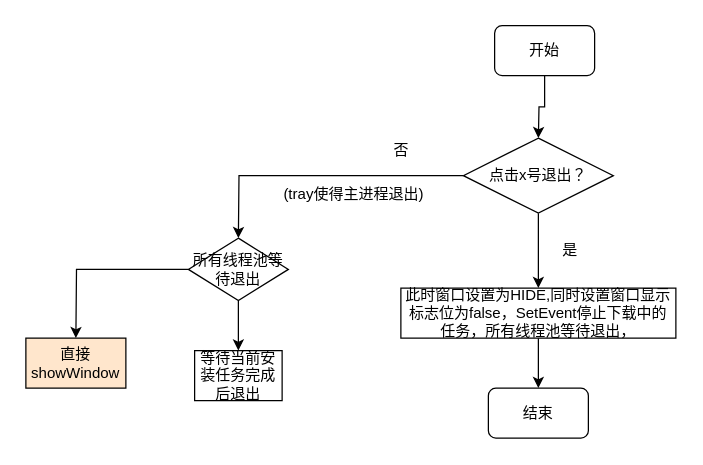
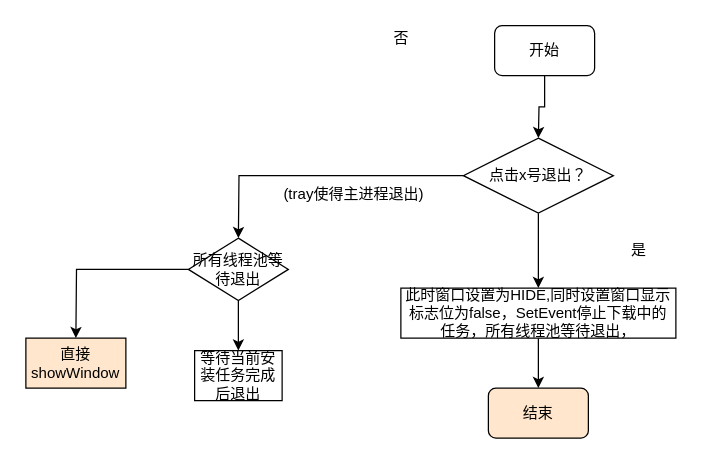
node "否": moved (401, 151) -> (401, 38)
node "是": moved (569, 251) -> (638, 251)
node "结束": fillcolor #ffffff -> #ffe6cc
